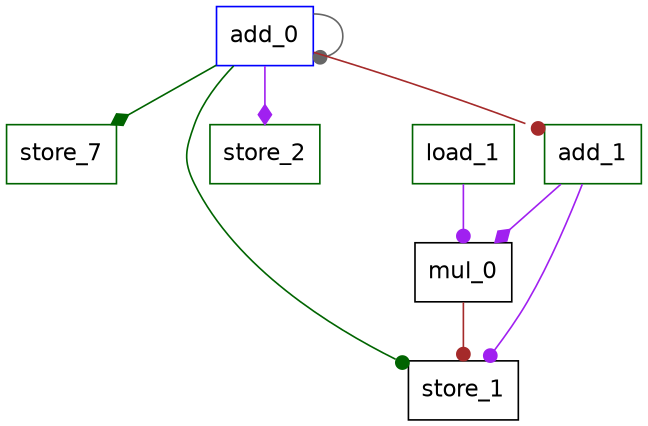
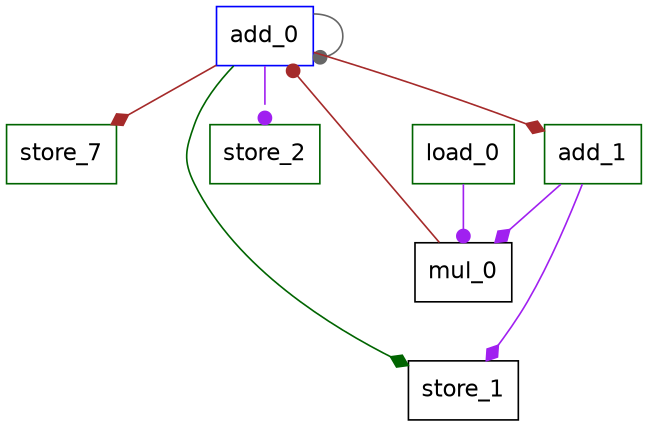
edge "add_0" -> "store_2": arrowhead diamond -> dot
edge "add_0" -> "add_1": arrowhead dot -> diamond
edge "add_0" -> "store_7": color darkgreen -> brown
node "load_1": label "load_1" -> "load_0"
edge "add_0" -> "store_1": arrowhead dot -> diamond
edge "add_1" -> "store_1": arrowhead dot -> diamond
edge "mul_0" -> "store_1": now "mul_0" -> "add_0"
